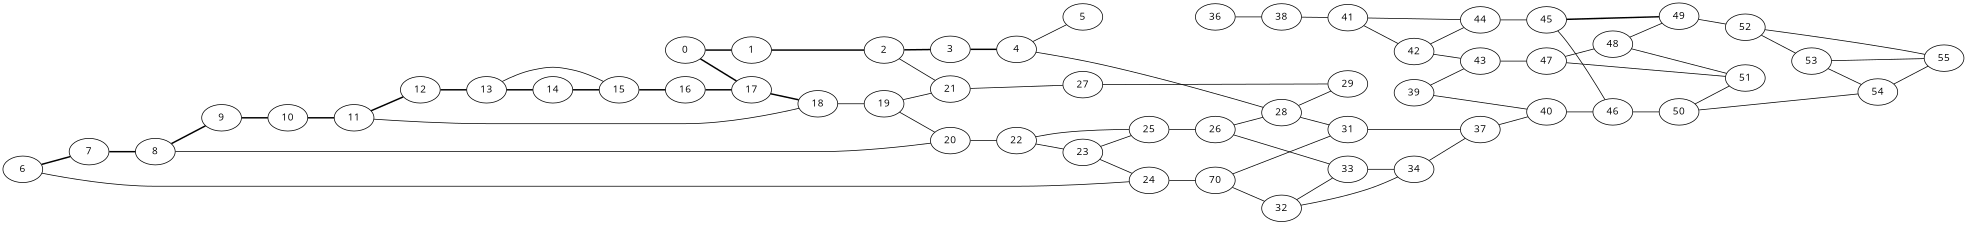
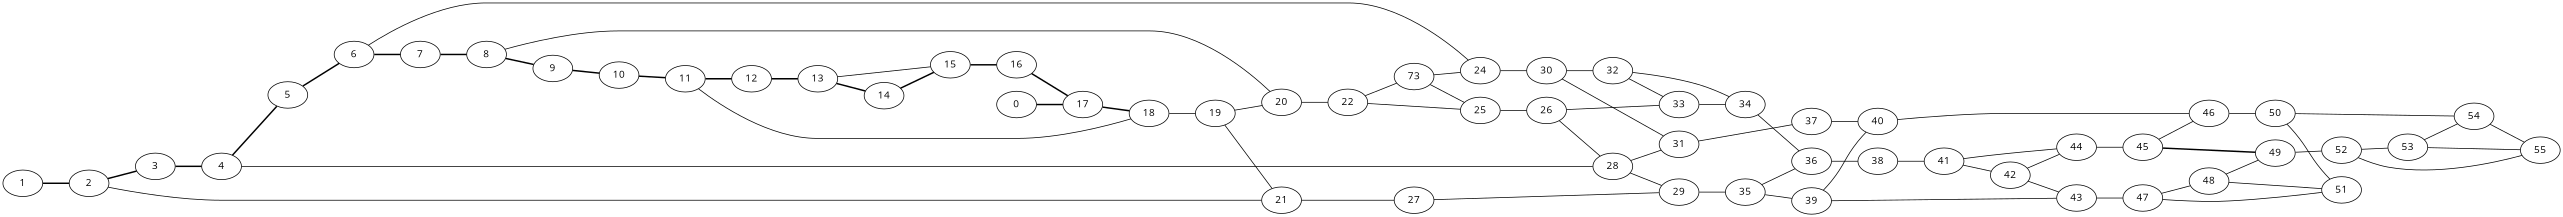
edge "5" -- "4": style solid -> bold
edge "0" -- "1": removed
edge "6" -- "5": added
edge "37" -- "34": now "36" -- "34"
node "23": label "23" -> "73"
node "70": label "70" -> "30"
node "35": added
